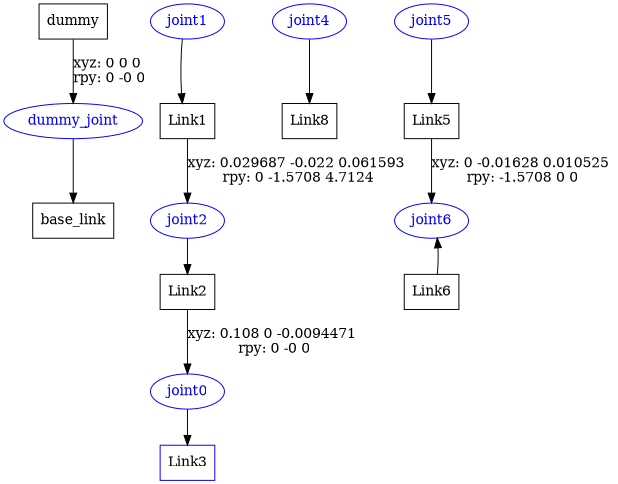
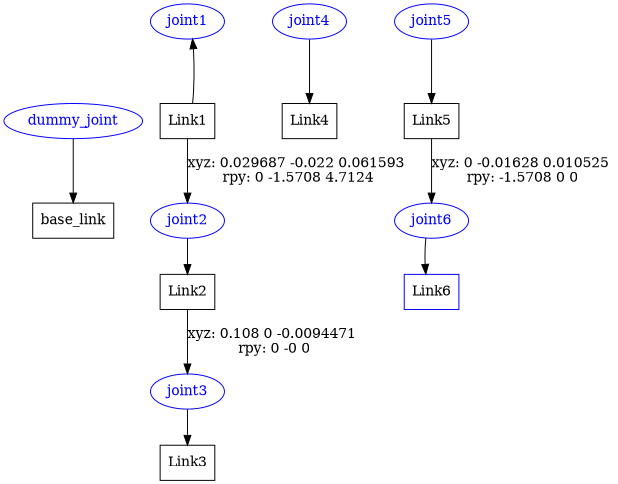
node "dummy": removed
edge "joint1" -> "Link1": reversed
node "Link8": label "Link8" -> "Link4"
edge "Link6" -> "joint6": reversed
node "Link6": color black -> blue
node "joint0": label "joint0" -> "joint3"
node "Link3": color blue -> black
